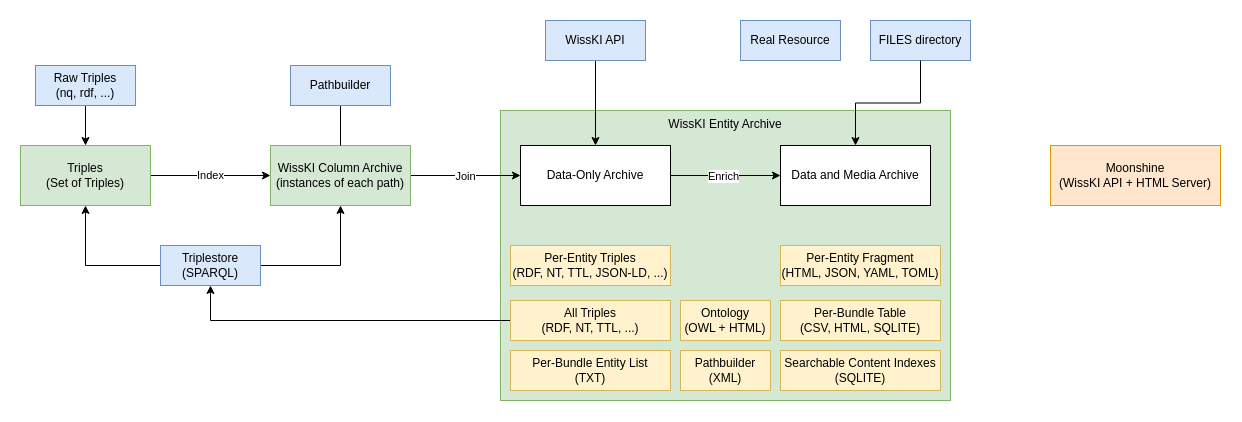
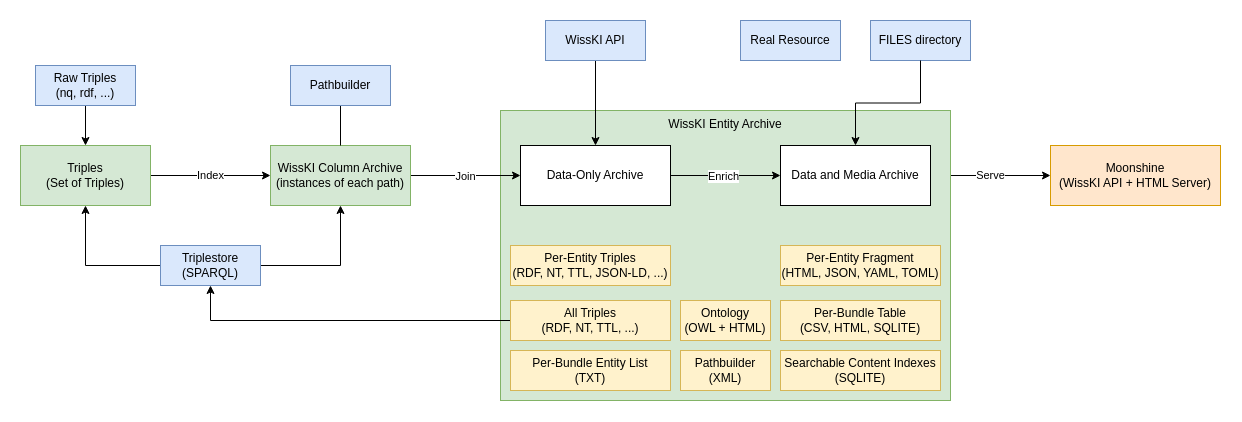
edge "Data and Media Archive" -> "Moonshine (WissKI API + HTML Server)": added, label "Serve"
